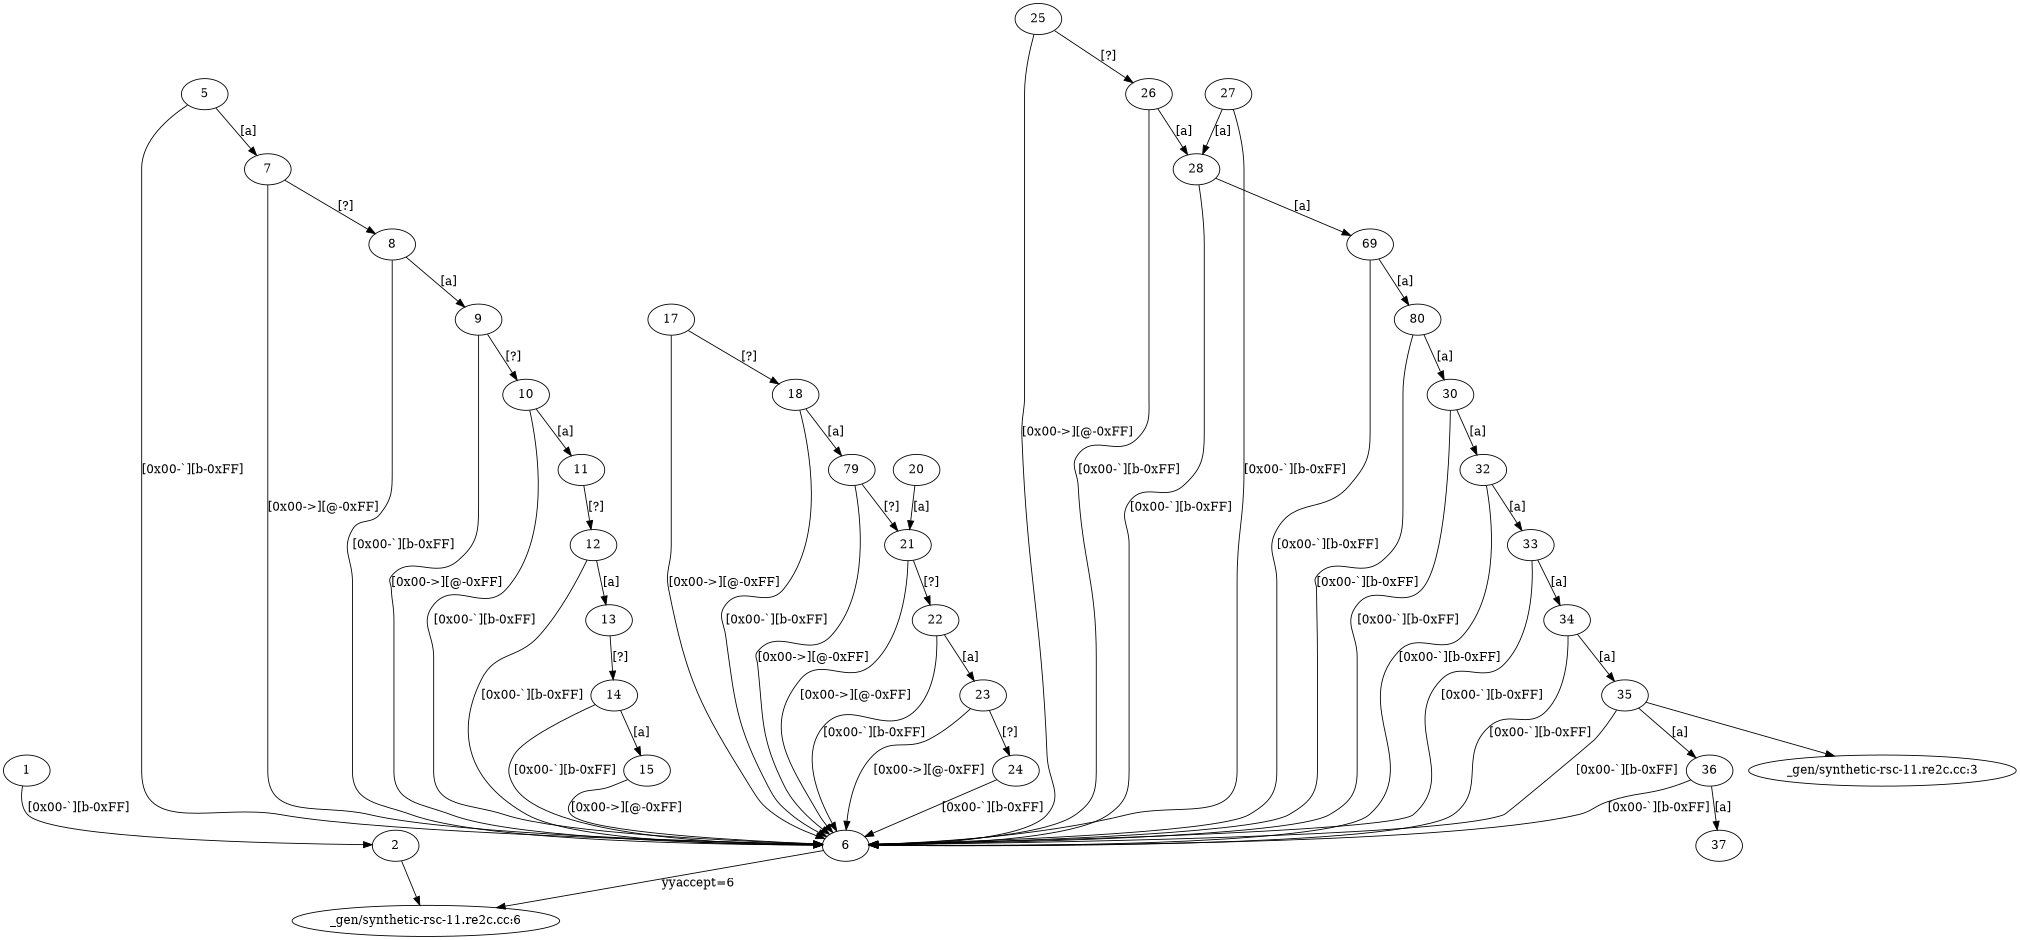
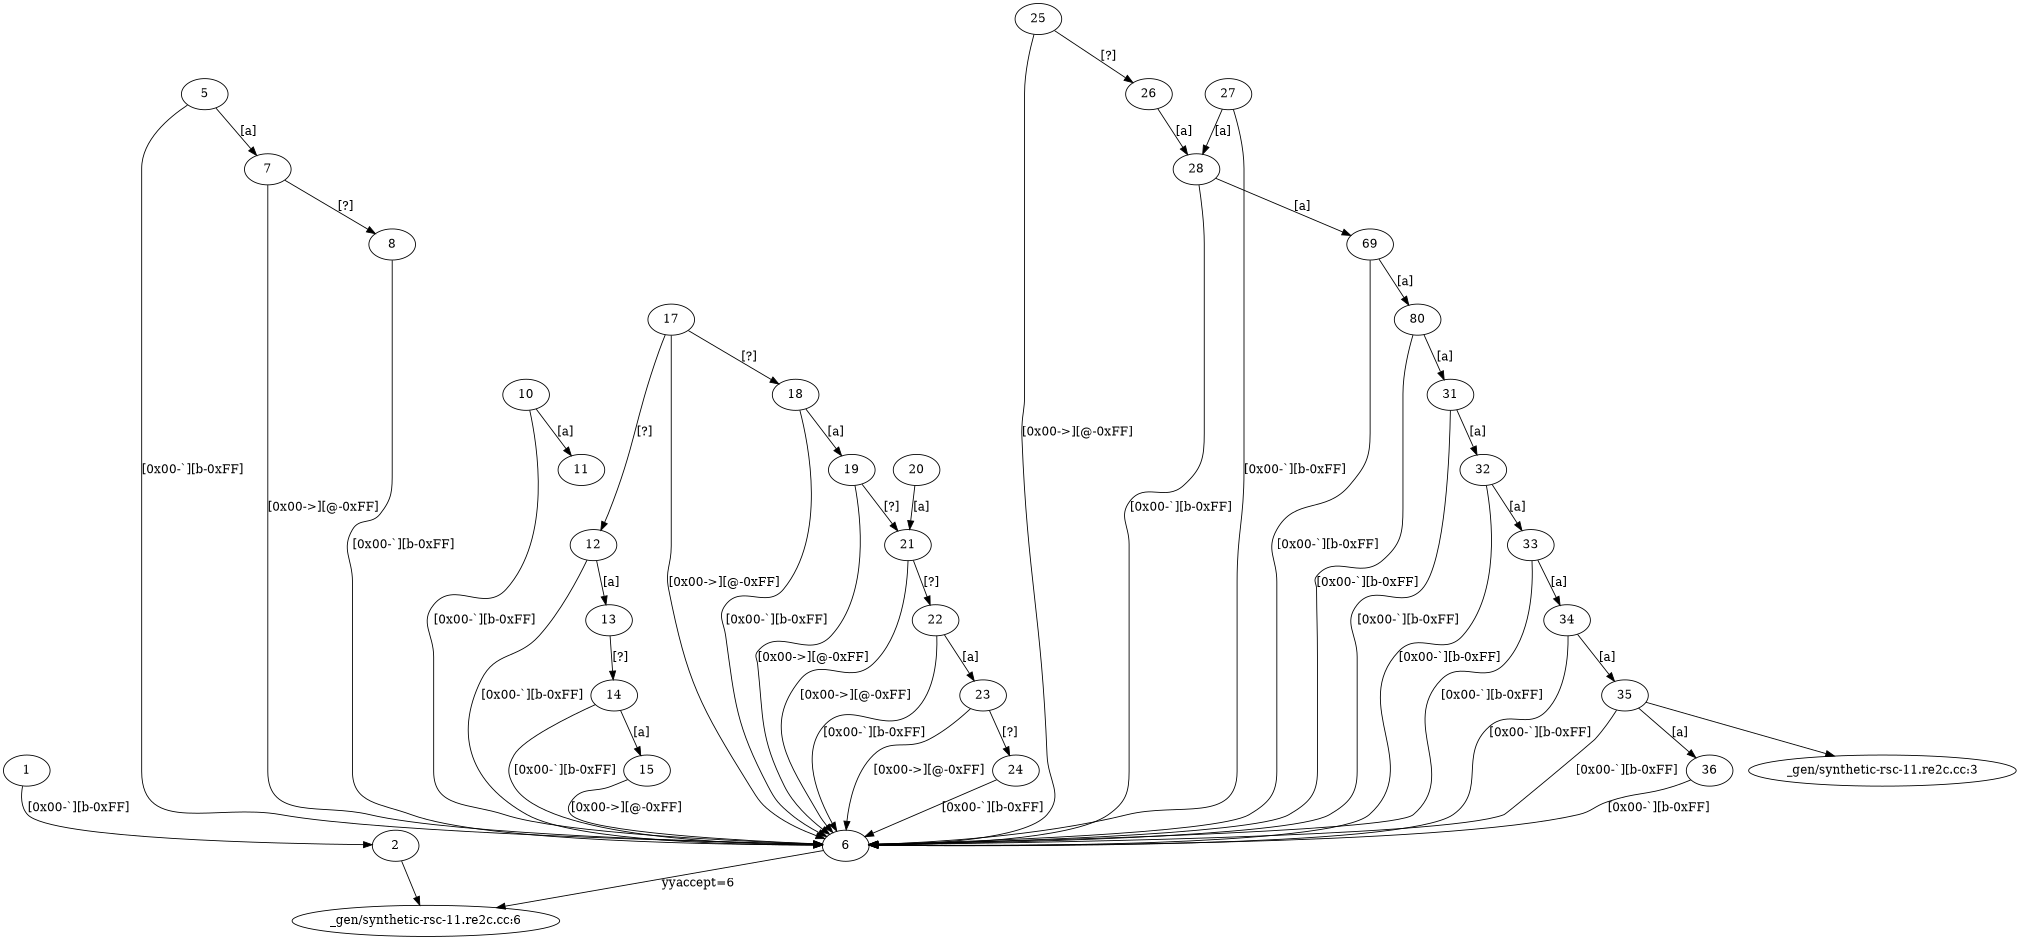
node "9": removed
node "30": label "30" -> "31"
node "79": label "79" -> "19"
edge "11" -> "12": now "17" -> "12"
edge "26" -> "6": removed, label "[0x00-`][b-0xFF]"
node "37": removed
